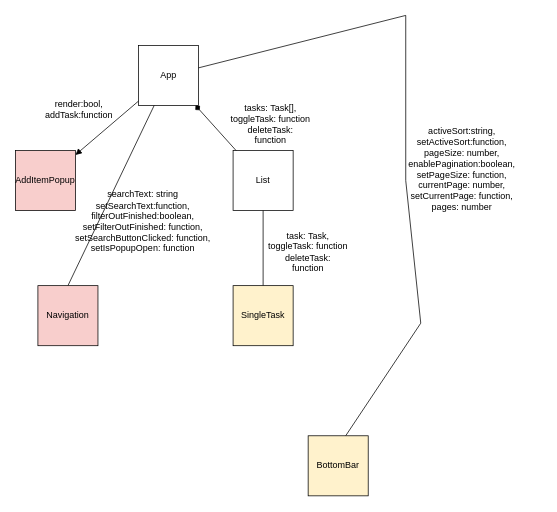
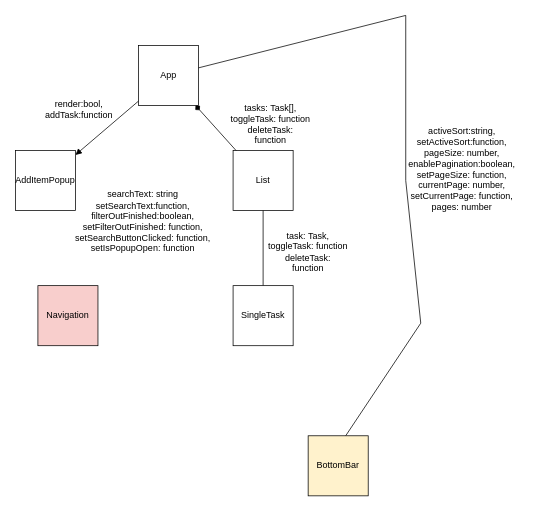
node "AddItemPopup": fillcolor #f8cecc -> #ffffff
edge "App" -- "Navigation": removed
node "SingleTask": fillcolor #fff2cc -> #ffffff
